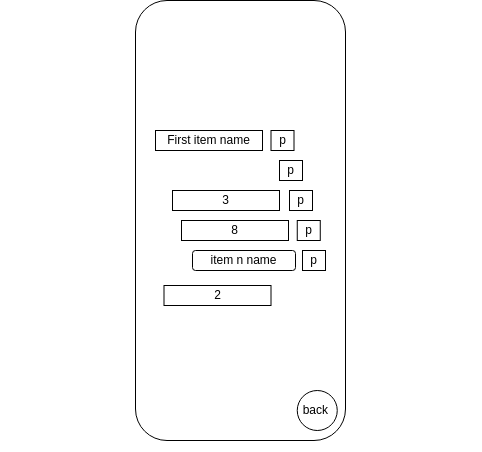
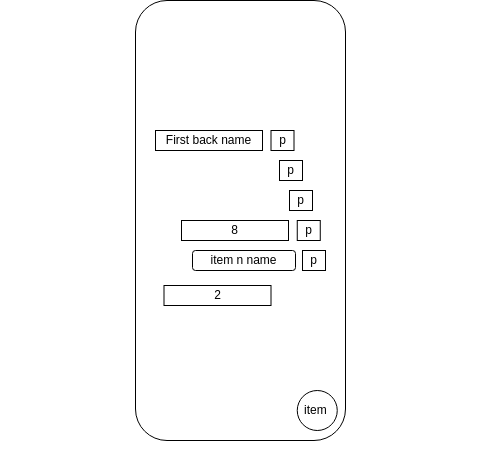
node "First item name": label "First item name" -> "First back name"
node "3": removed
node "back": label "back" -> "item"
